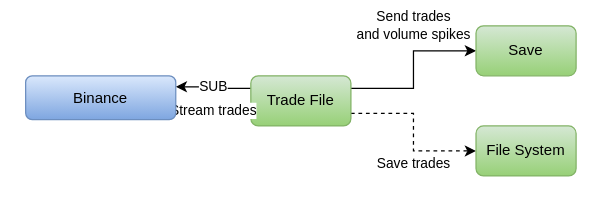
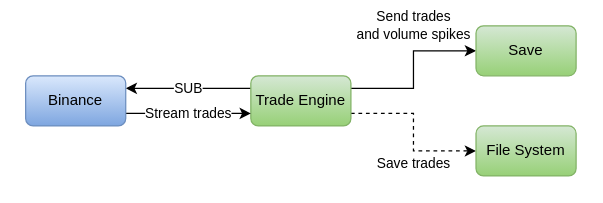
node "Binance": size 150x44 -> 100x50
node "Trade File": label "Trade File" -> "Trade Engine"
